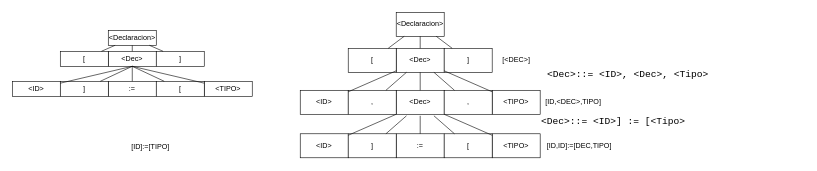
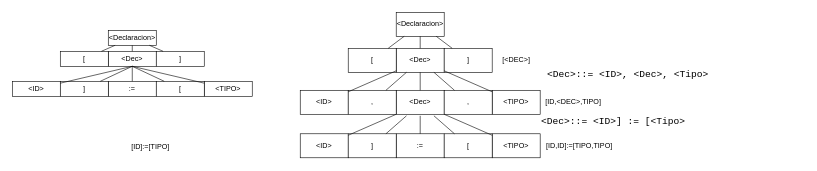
node "[ID,ID]:=[DEC,TIPO]": label "[ID,ID]:=[DEC,TIPO]" -> "[ID,ID]:=[TIPO,TIPO]"
